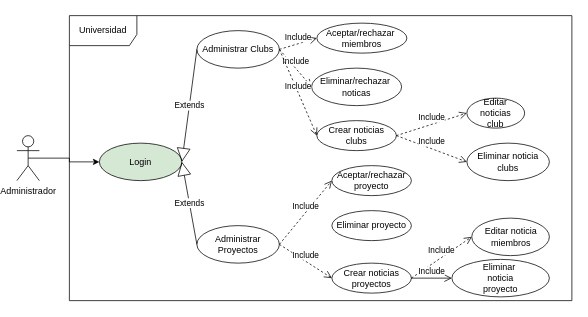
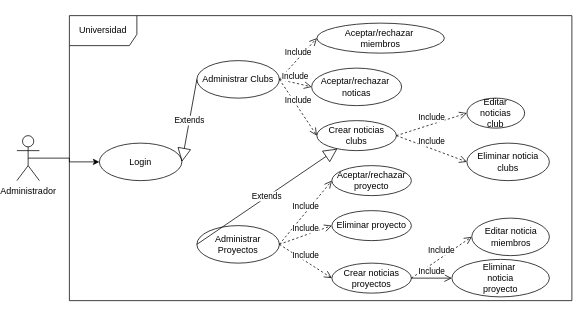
node "Aceptar/rechazar miembros": size 90x30 -> 128x30
node "Administrar Clubs": moved (238, 49) -> (238, 79)
node "Eliminar/rechazar noticas": label "Eliminar/rechazar noticas" -> "Aceptar/rechazar noticas"
node "Login": fillcolor #d5e8d4 -> #ffffff
edge "Administrar Proyectos" -> "Login": now "Administrar Proyectos" -> "Crear noticias clubs"
edge "Administrar Proyectos" -> "Eliminar proyecto": added, label "Include"
